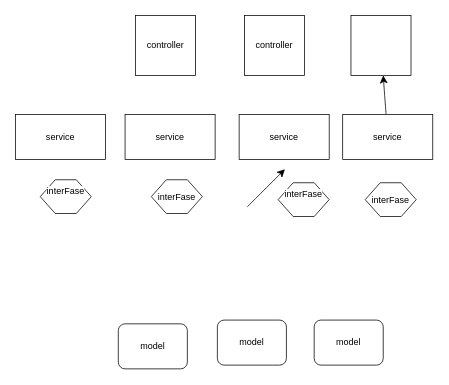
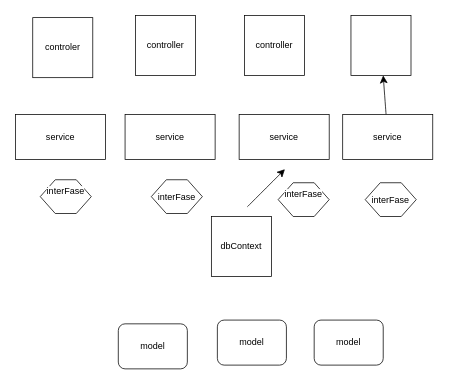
node "controler": added
node "dbContext": added
